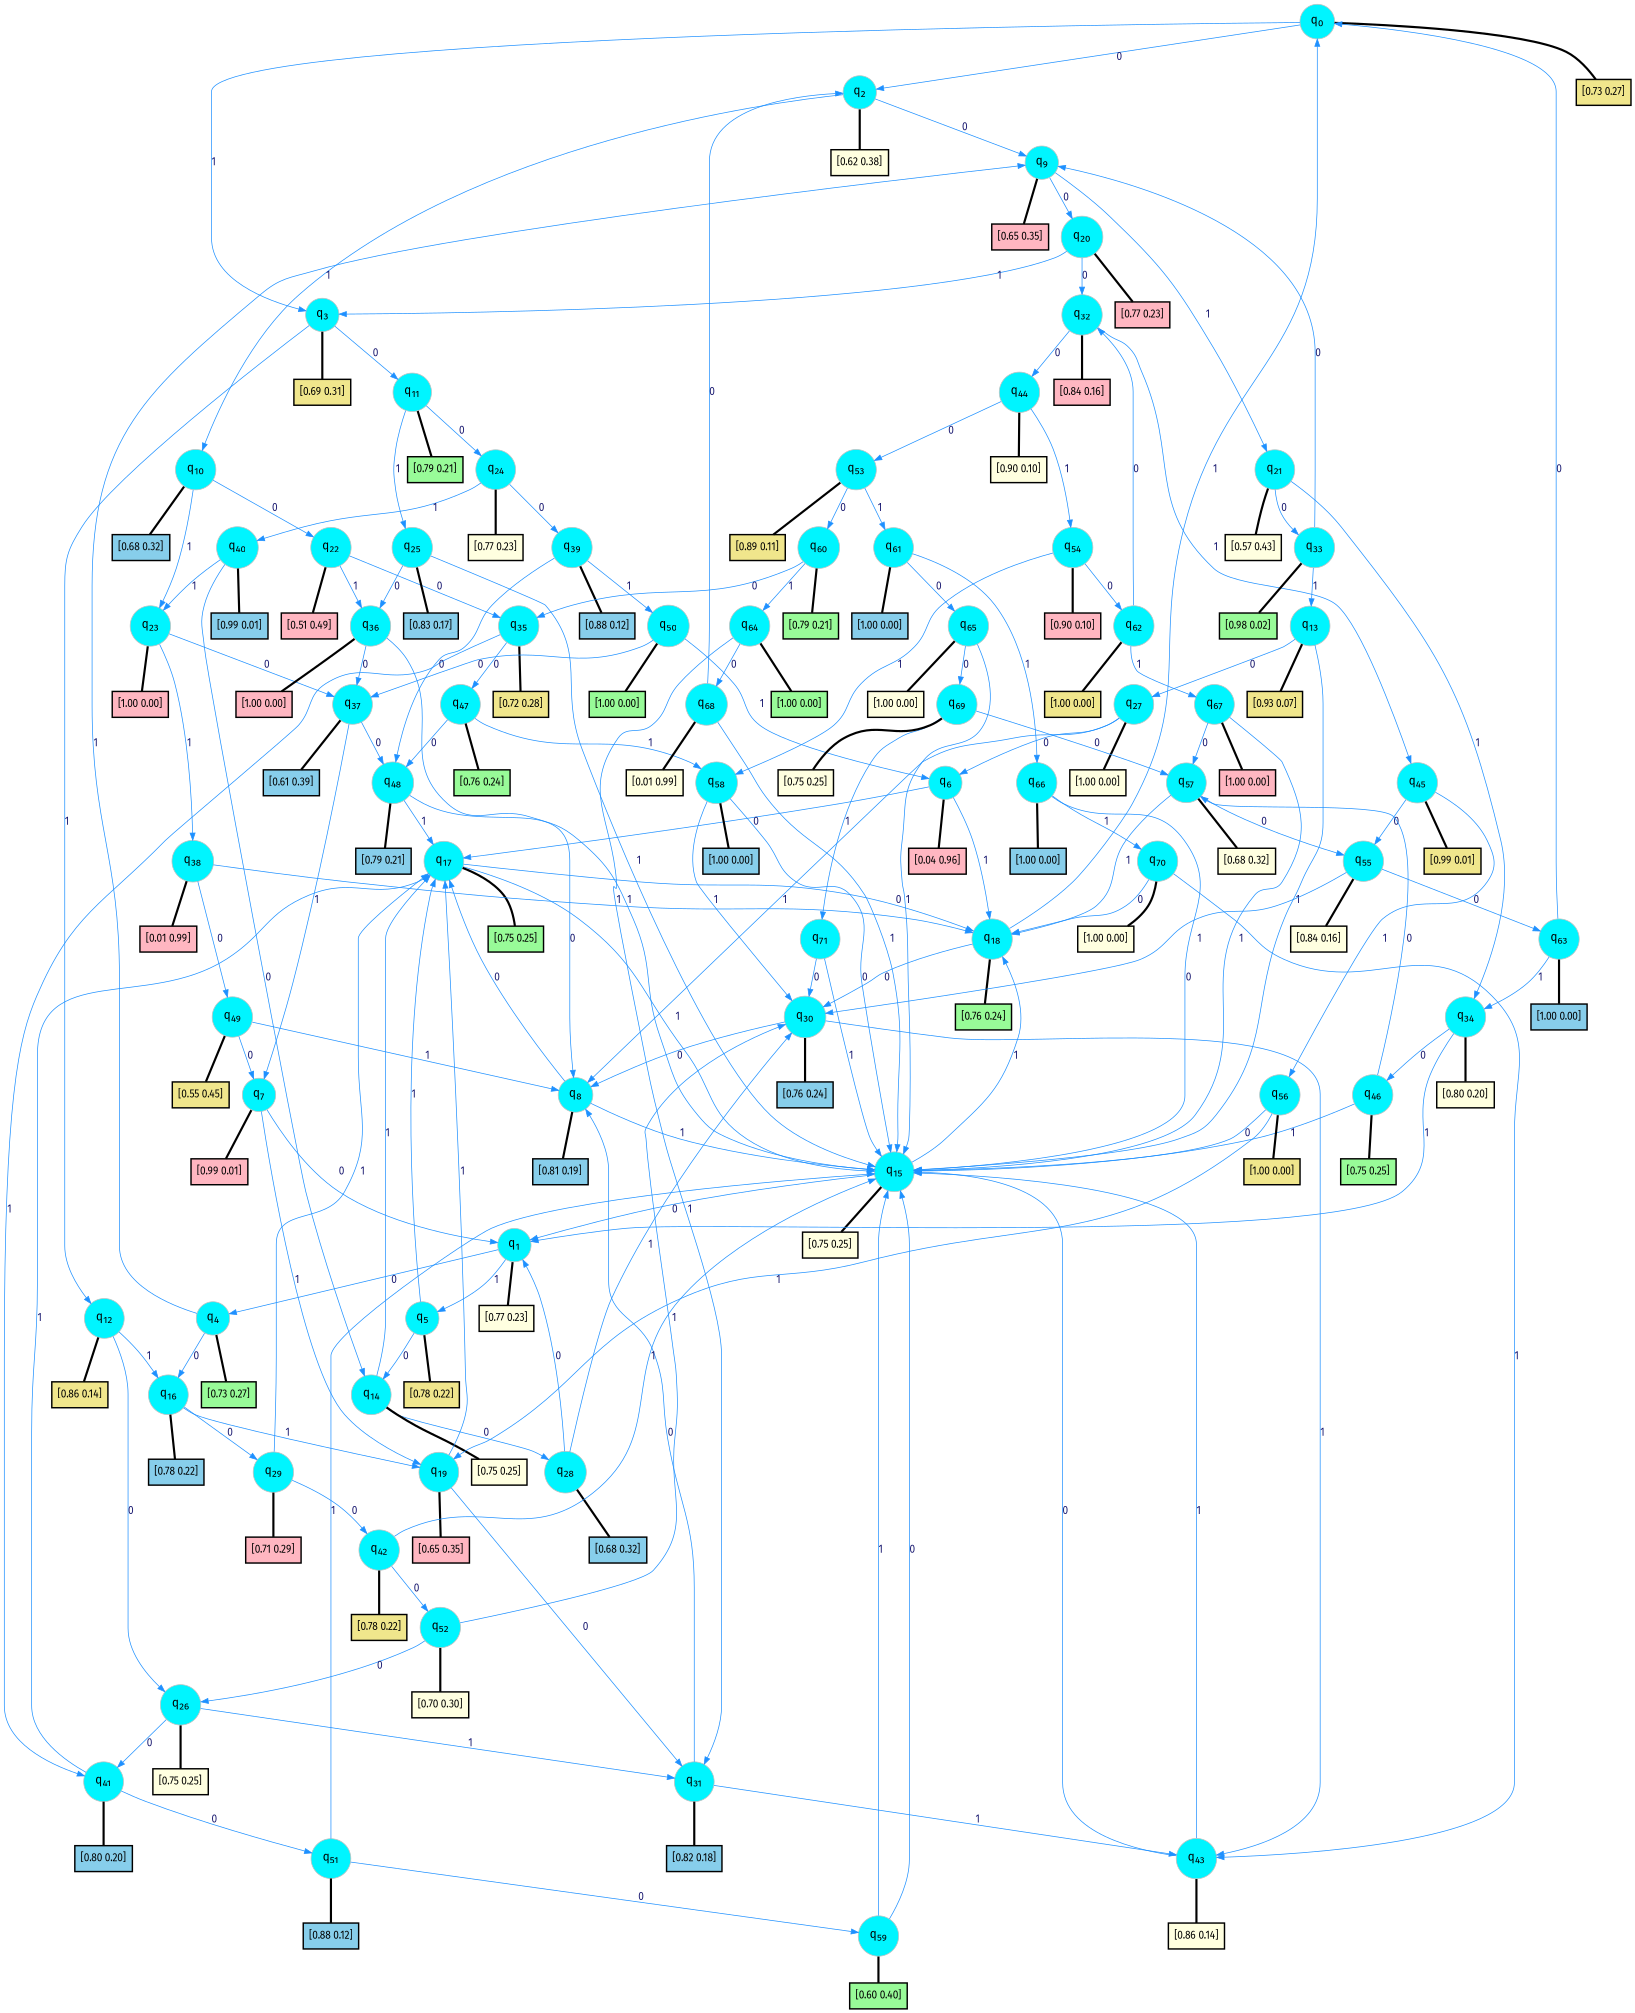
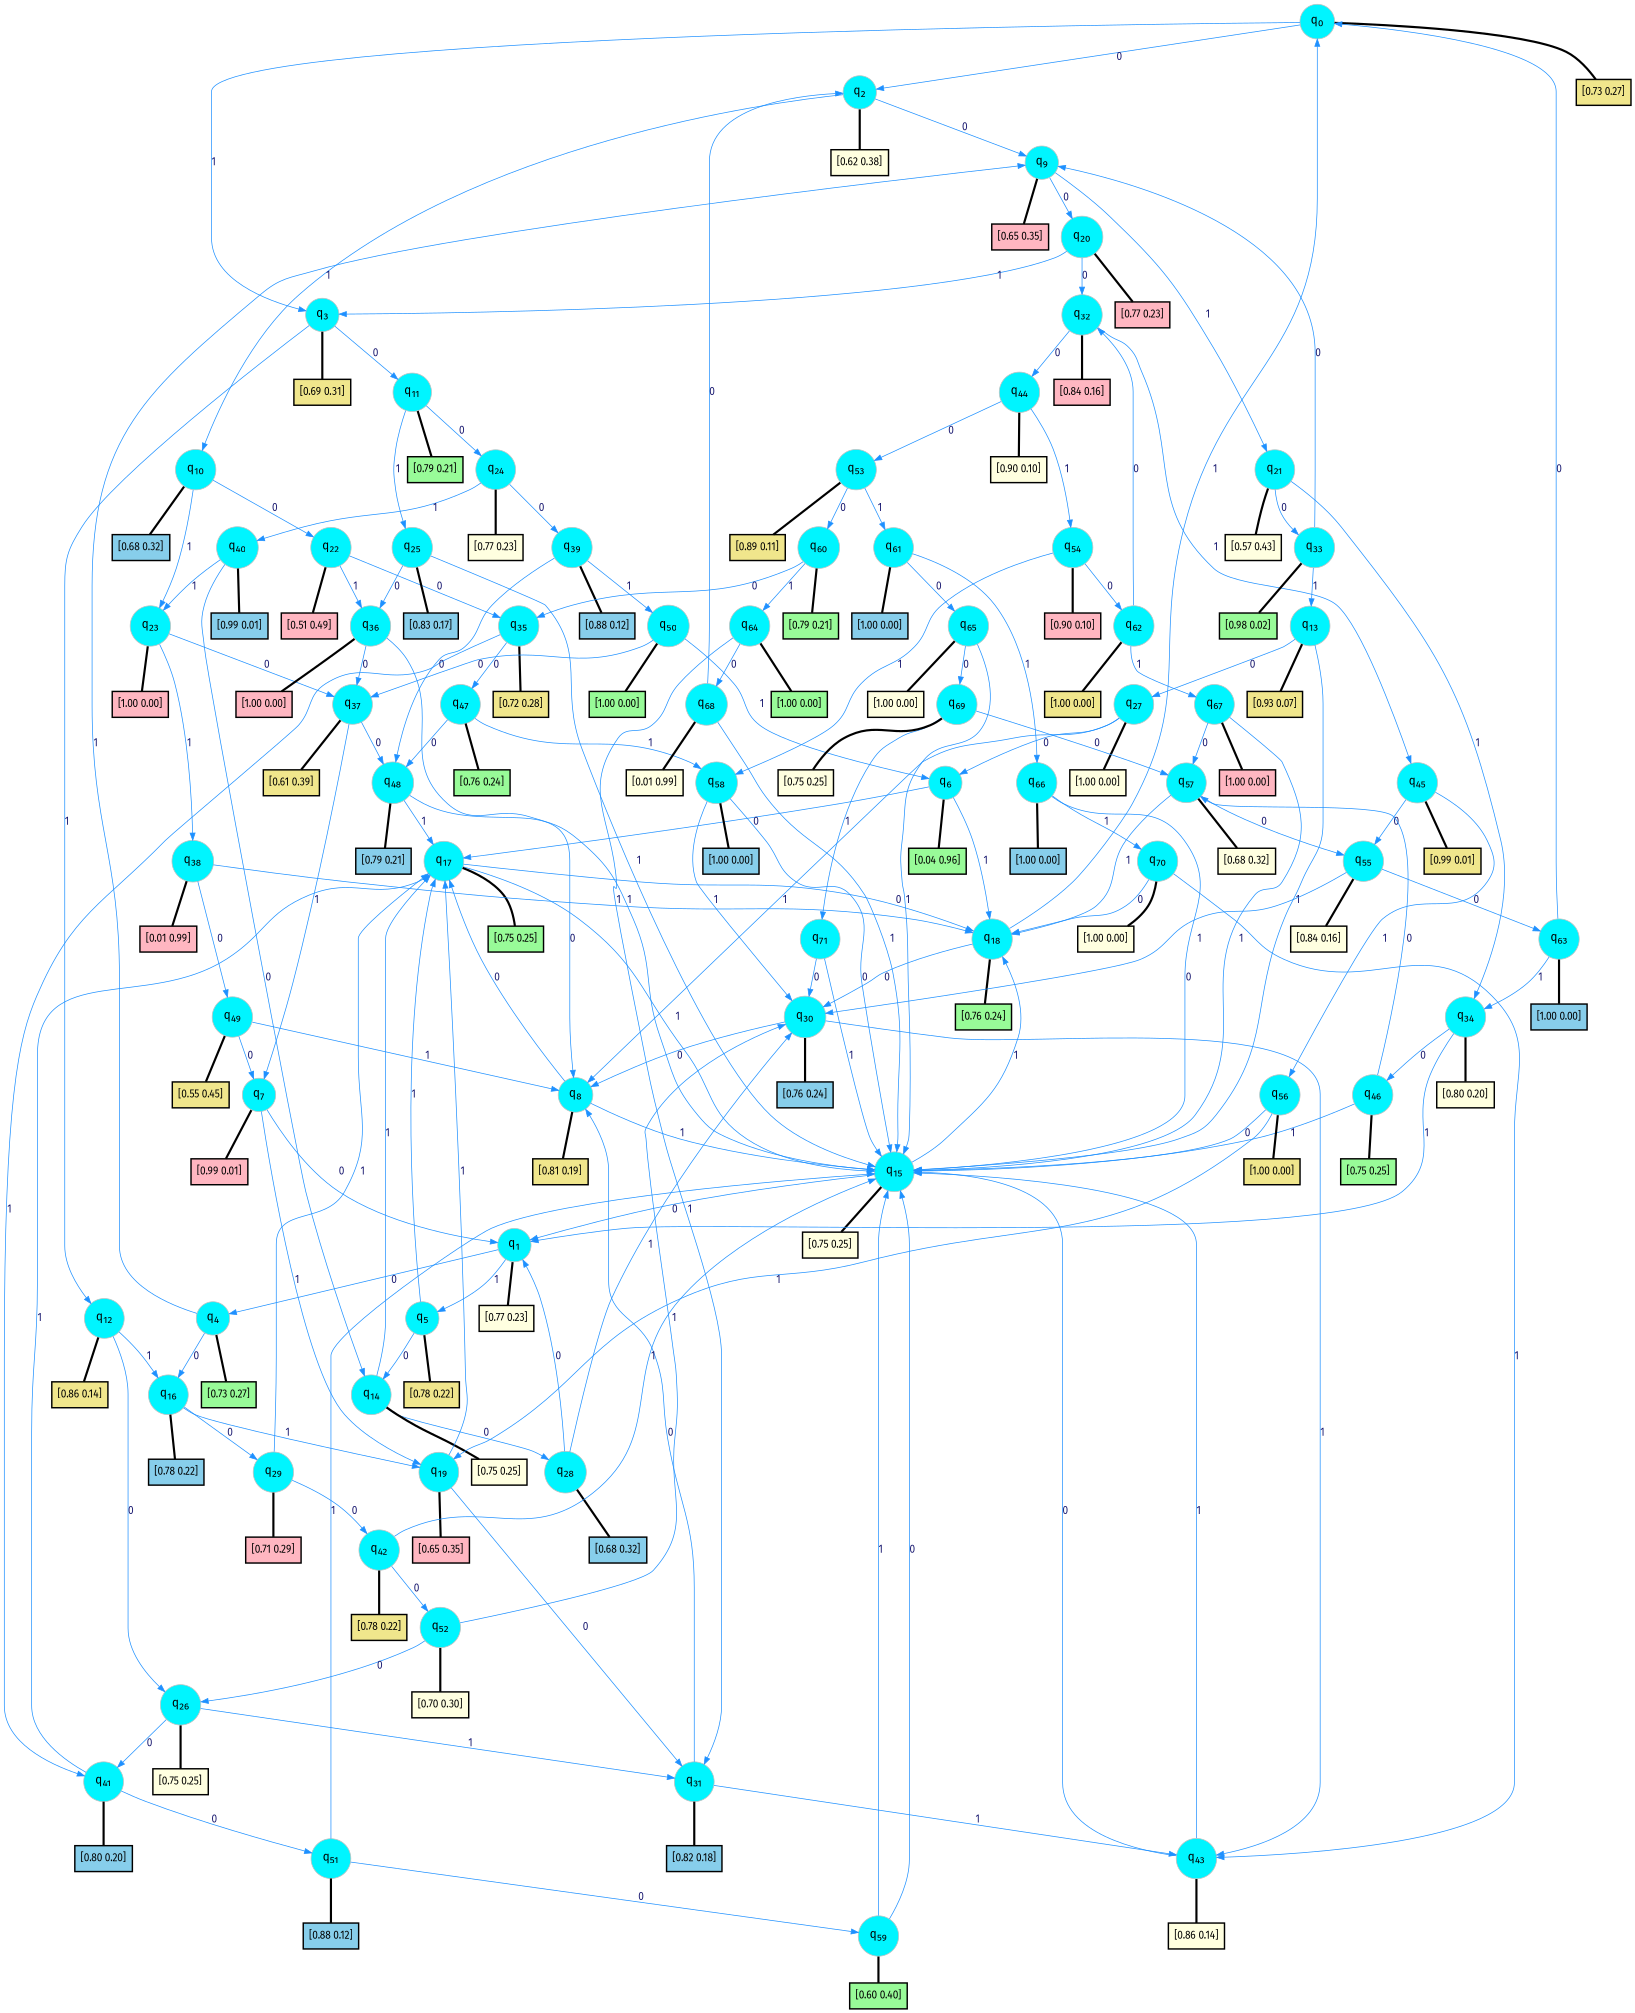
node "[0.61 0.39]": fillcolor skyblue -> khaki
node "[0.04 0.96]": fillcolor lightpink -> palegreen
node "[0.81 0.19]": fillcolor skyblue -> khaki
